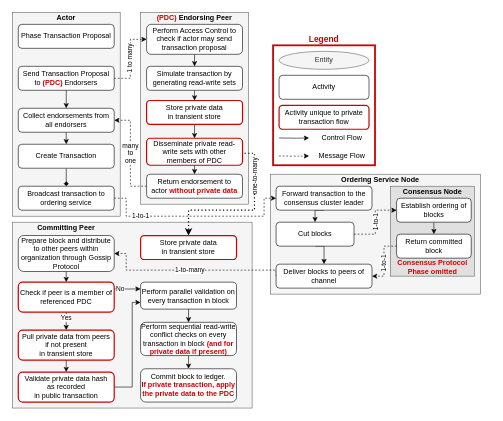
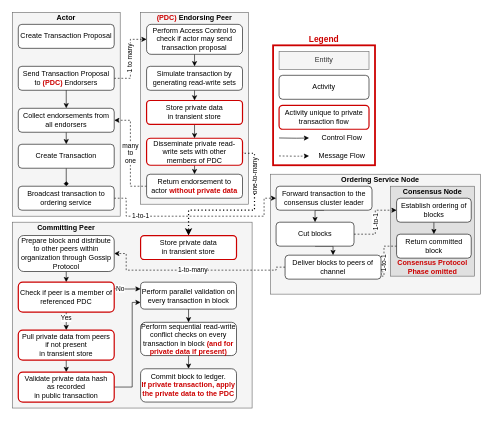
node "Phase Transaction Proposal": label "Phase Transaction Proposal" -> "Create Transaction Proposal"
node "Entity": shape ellipse -> rectangle
node "Deliver blocks to peers of channel": moved (324, 276) -> (333, 267)
